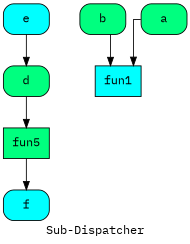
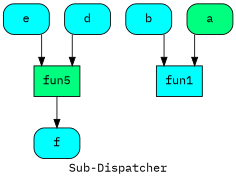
node "b": fillcolor springgreen -> cyan
edge "e" -> "d": now "e" -> "fun5"
node "d": fillcolor springgreen -> cyan
